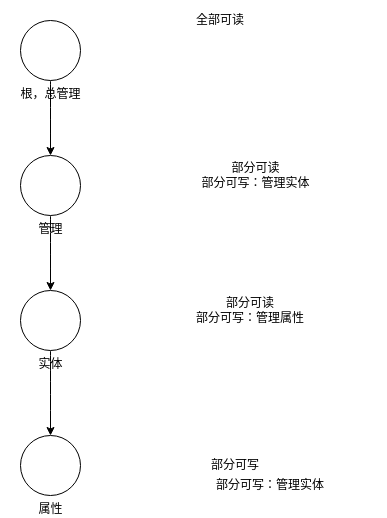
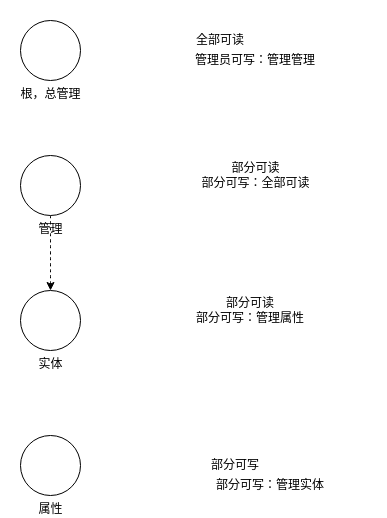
node "全部可读": moved (221, 21) -> (221, 41)
node "管理员可写：管理管理": added
edge "根，总管理" -> "管理": removed
node "部分可读 部分可写：管理实体": label "部分可读 部分可写：管理实体" -> "部分可读 部分可写：全部可读"
edge "管理" -> "实体": style solid -> dashed
edge "实体" -> "属性": removed
